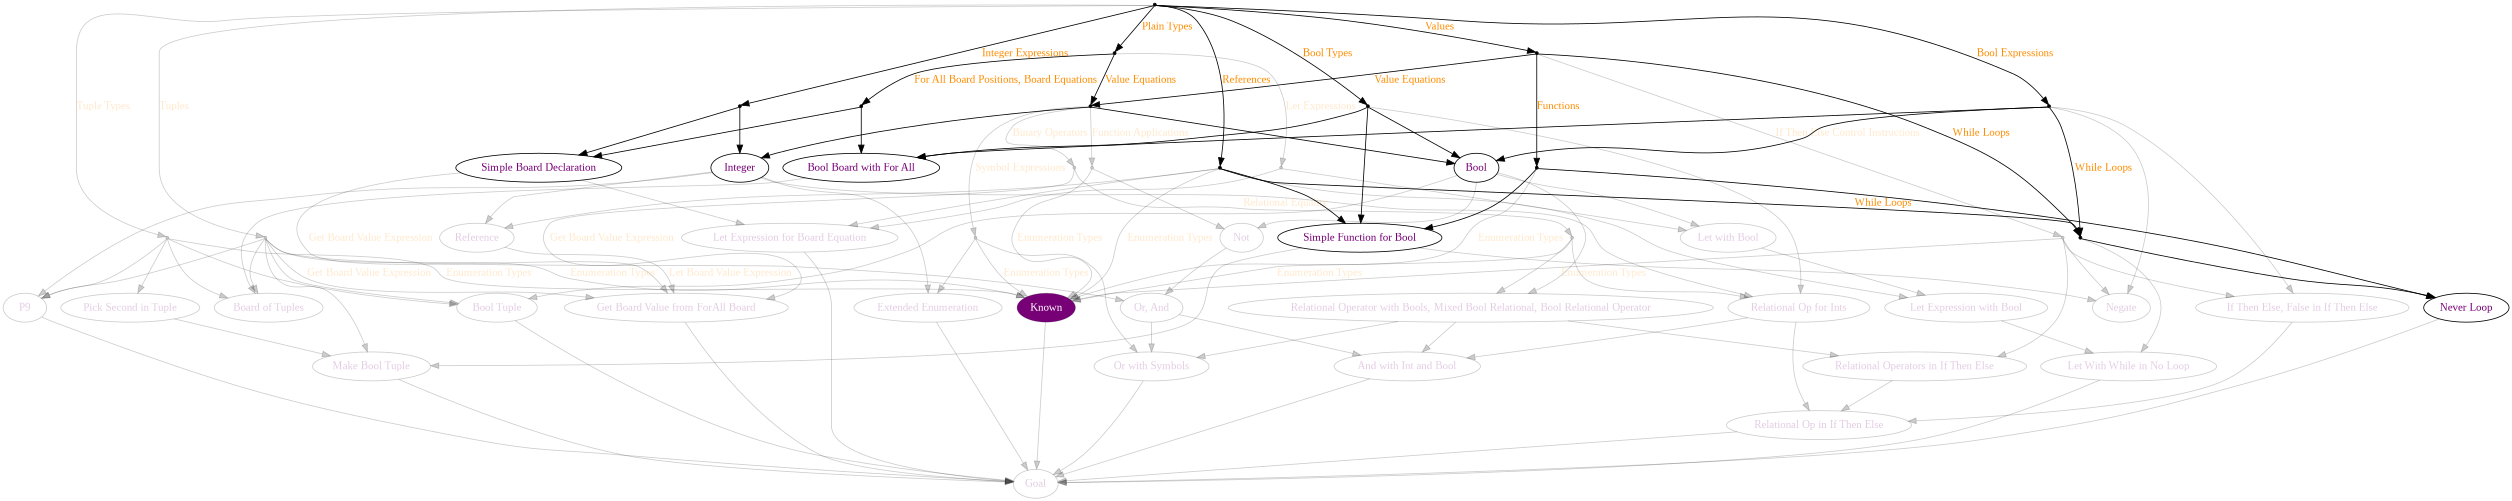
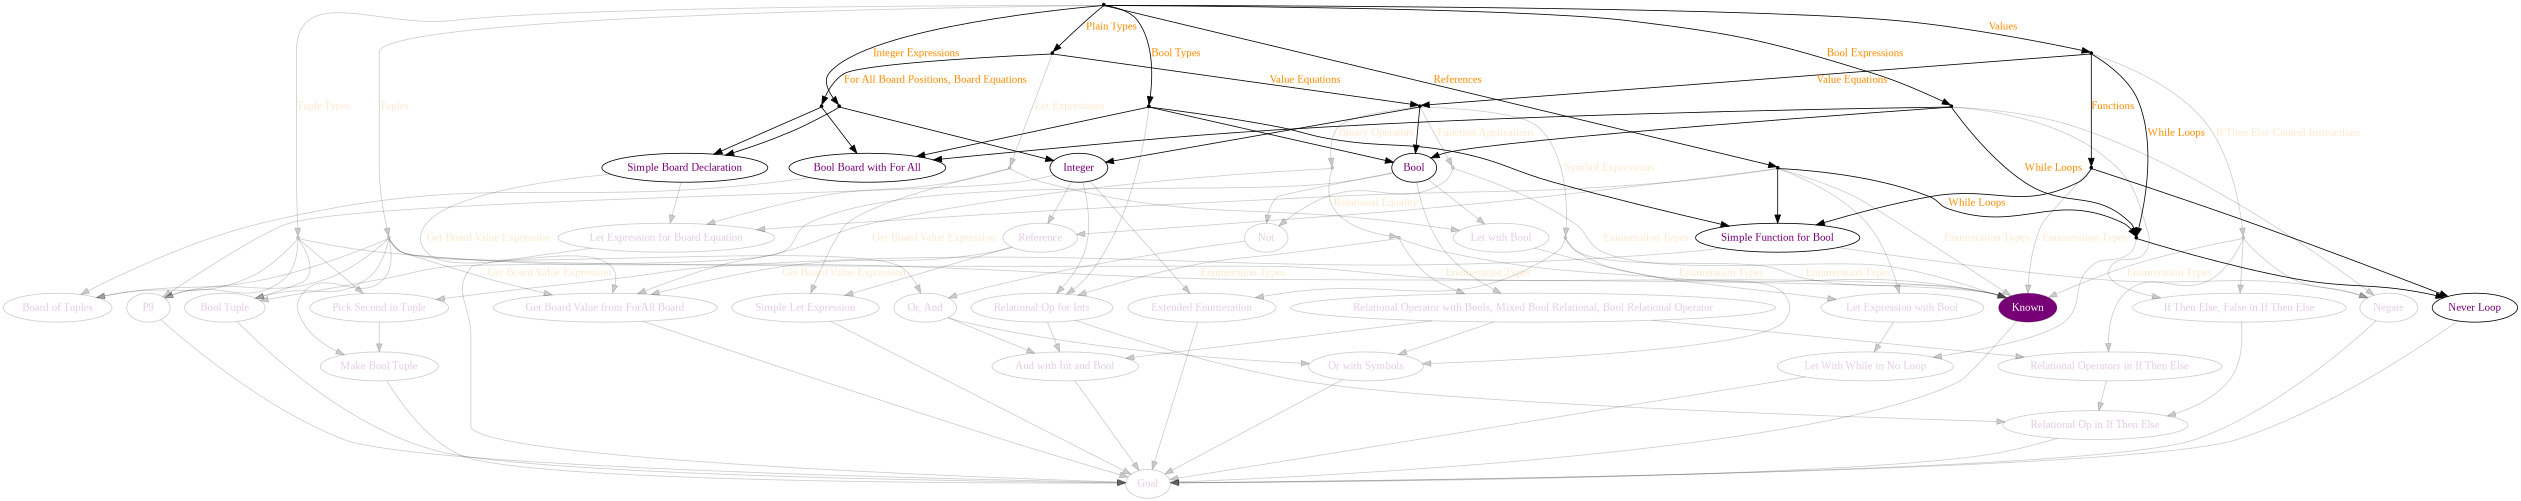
edge "Reference" -> "Get Board Value from ForAll Board": label "Let Board Value Expression" -> "Get Board Value Expression"
node "Simple Let Expression": added
edge "Simple Function for Bool" -> "Make Bool Tuple": now "Simple Function for Bool" -> "Pick Second in Tuple"
edge "Negate" -> "Goal": added
